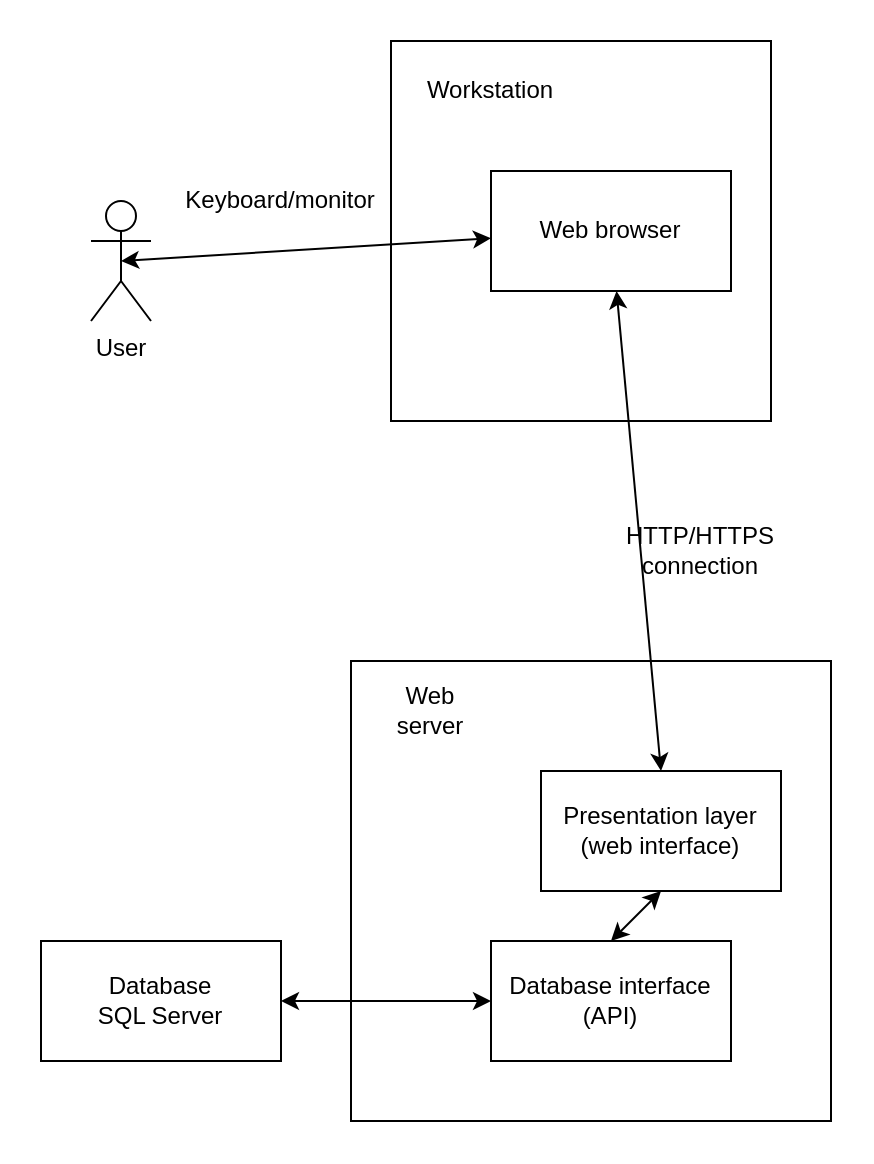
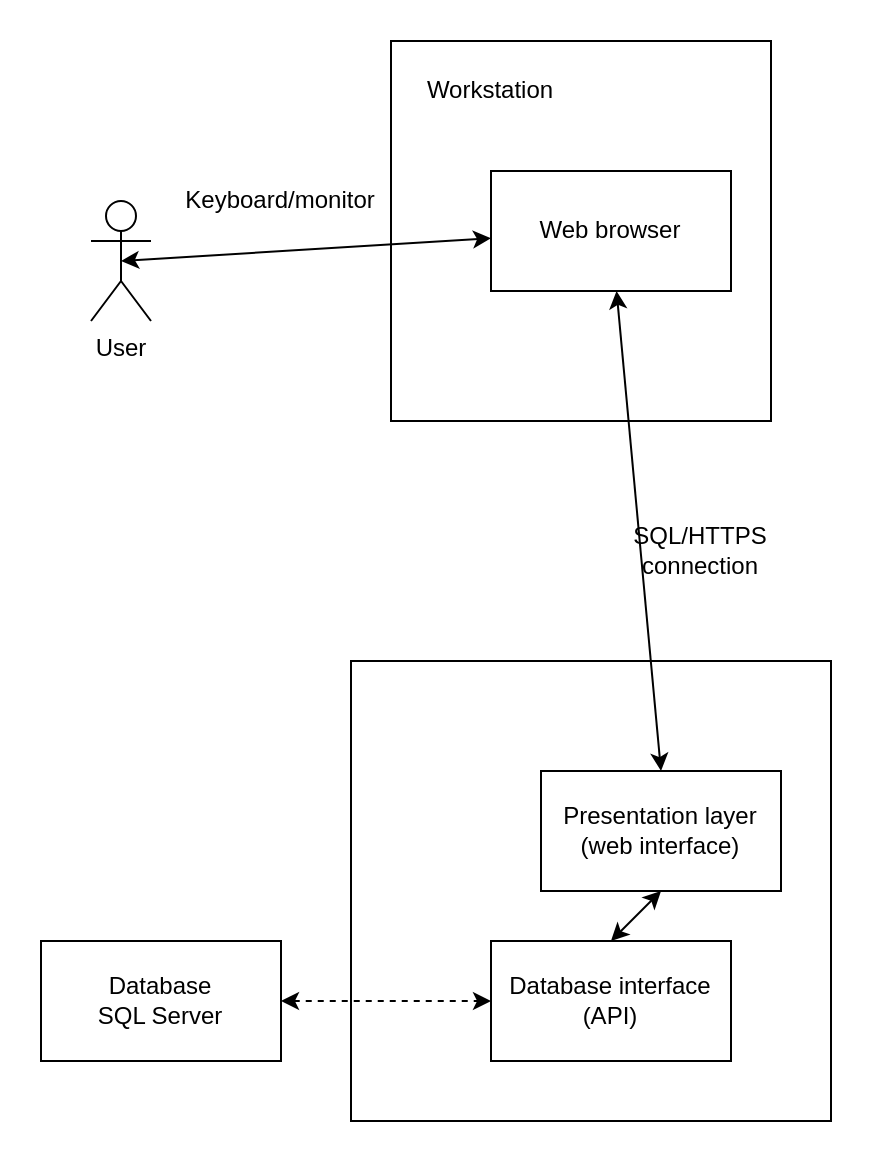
node "HTTP/HTTPS connection": label "HTTP/HTTPS connection" -> "SQL/HTTPS connection"
node "Web server": removed
edge "Database SQL Server" -- "Database interface (API)": style solid -> dashed
